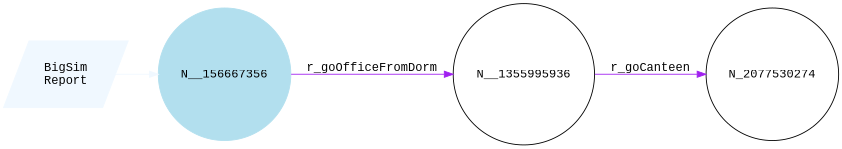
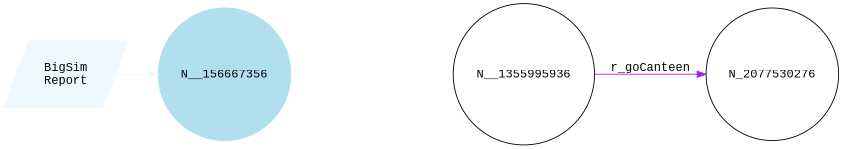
edge "N__156667356" -> "N__1355995936": removed, label "r_goOfficeFromDorm"
node "N_2077530274": label "N_2077530274" -> "N_2077530276"
